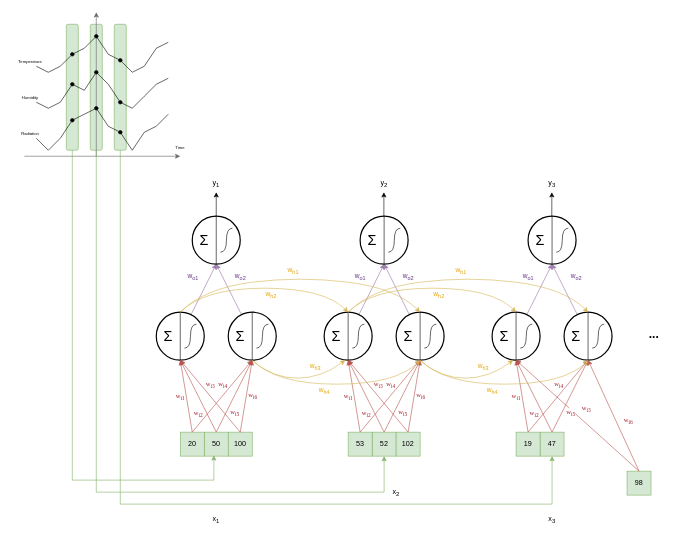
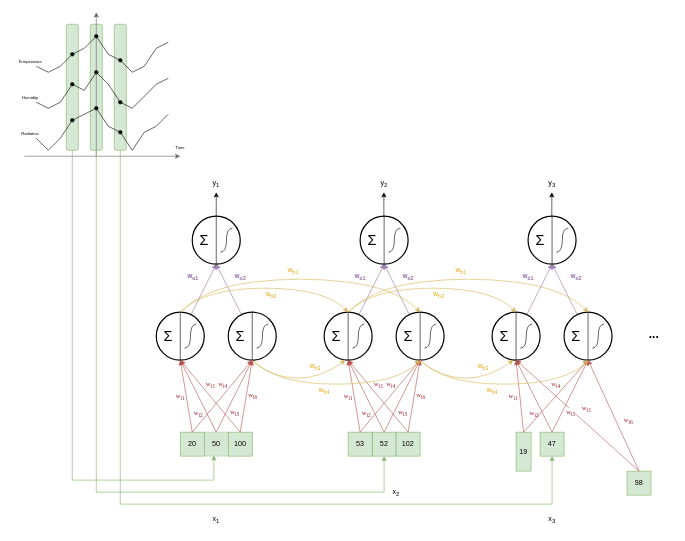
node "50": style solid -> dashed
node "19": size 24x24 -> 15x39
